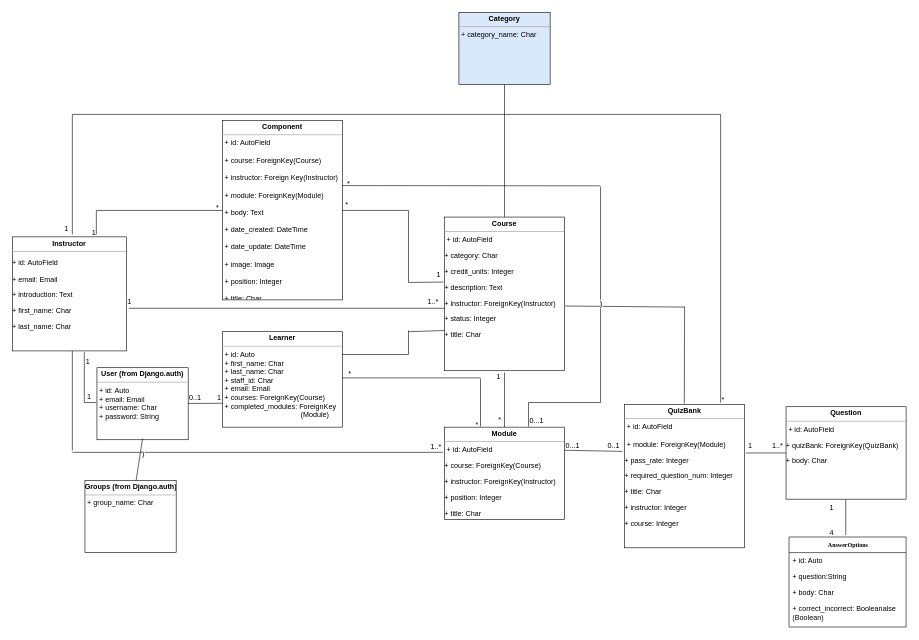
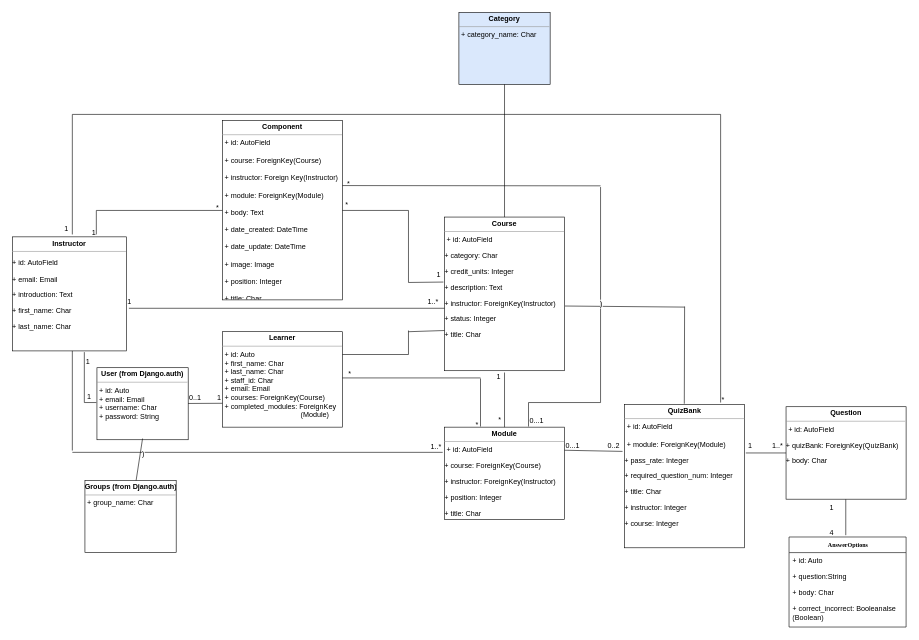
node "0..1": label "0..1" -> "0..2"
